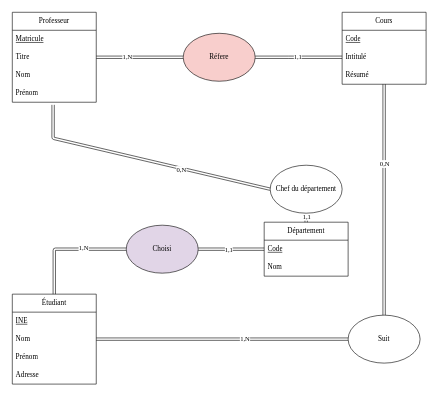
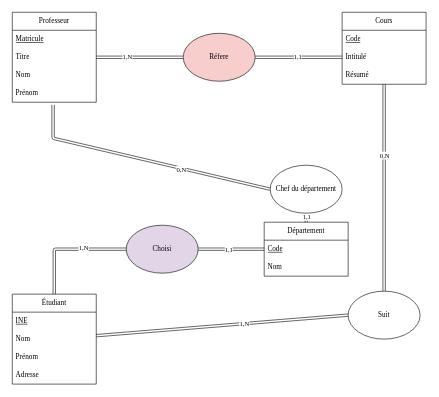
node "Suit": moved (384, 339) -> (384, 315)
